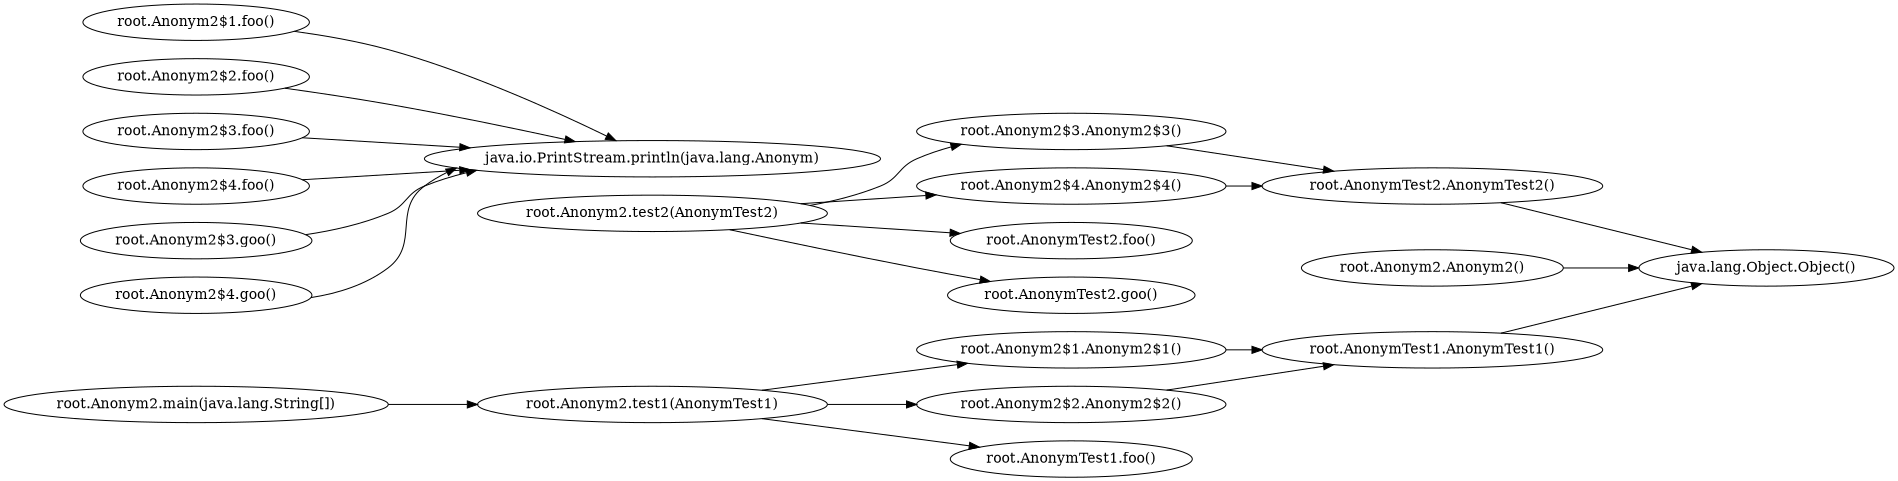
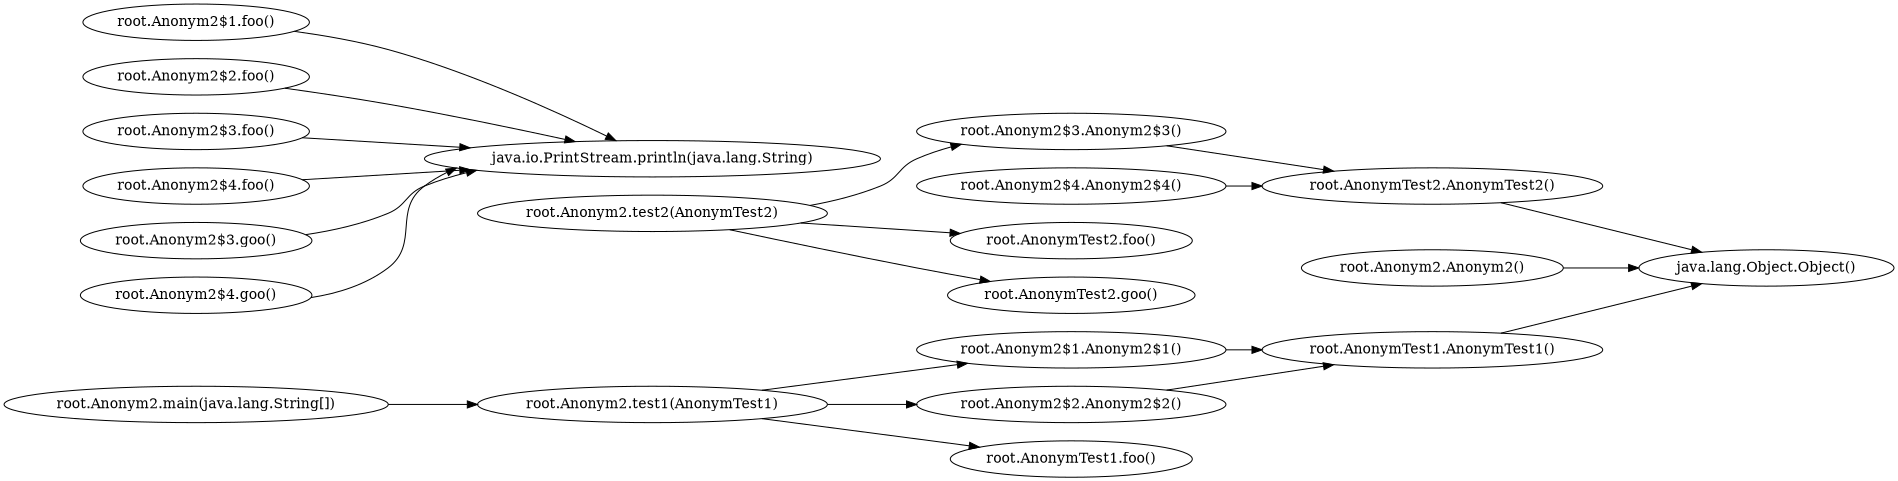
node "java.io.PrintStream.println(java.lang.Anonym)": label "java.io.PrintStream.println(java.lang.Anonym)" -> "java.io.PrintStream.println(java.lang.String)"
edge "root.Anonym2.test2(AnonymTest2)" -> "root.Anonym2$4.Anonym2$4()": removed
